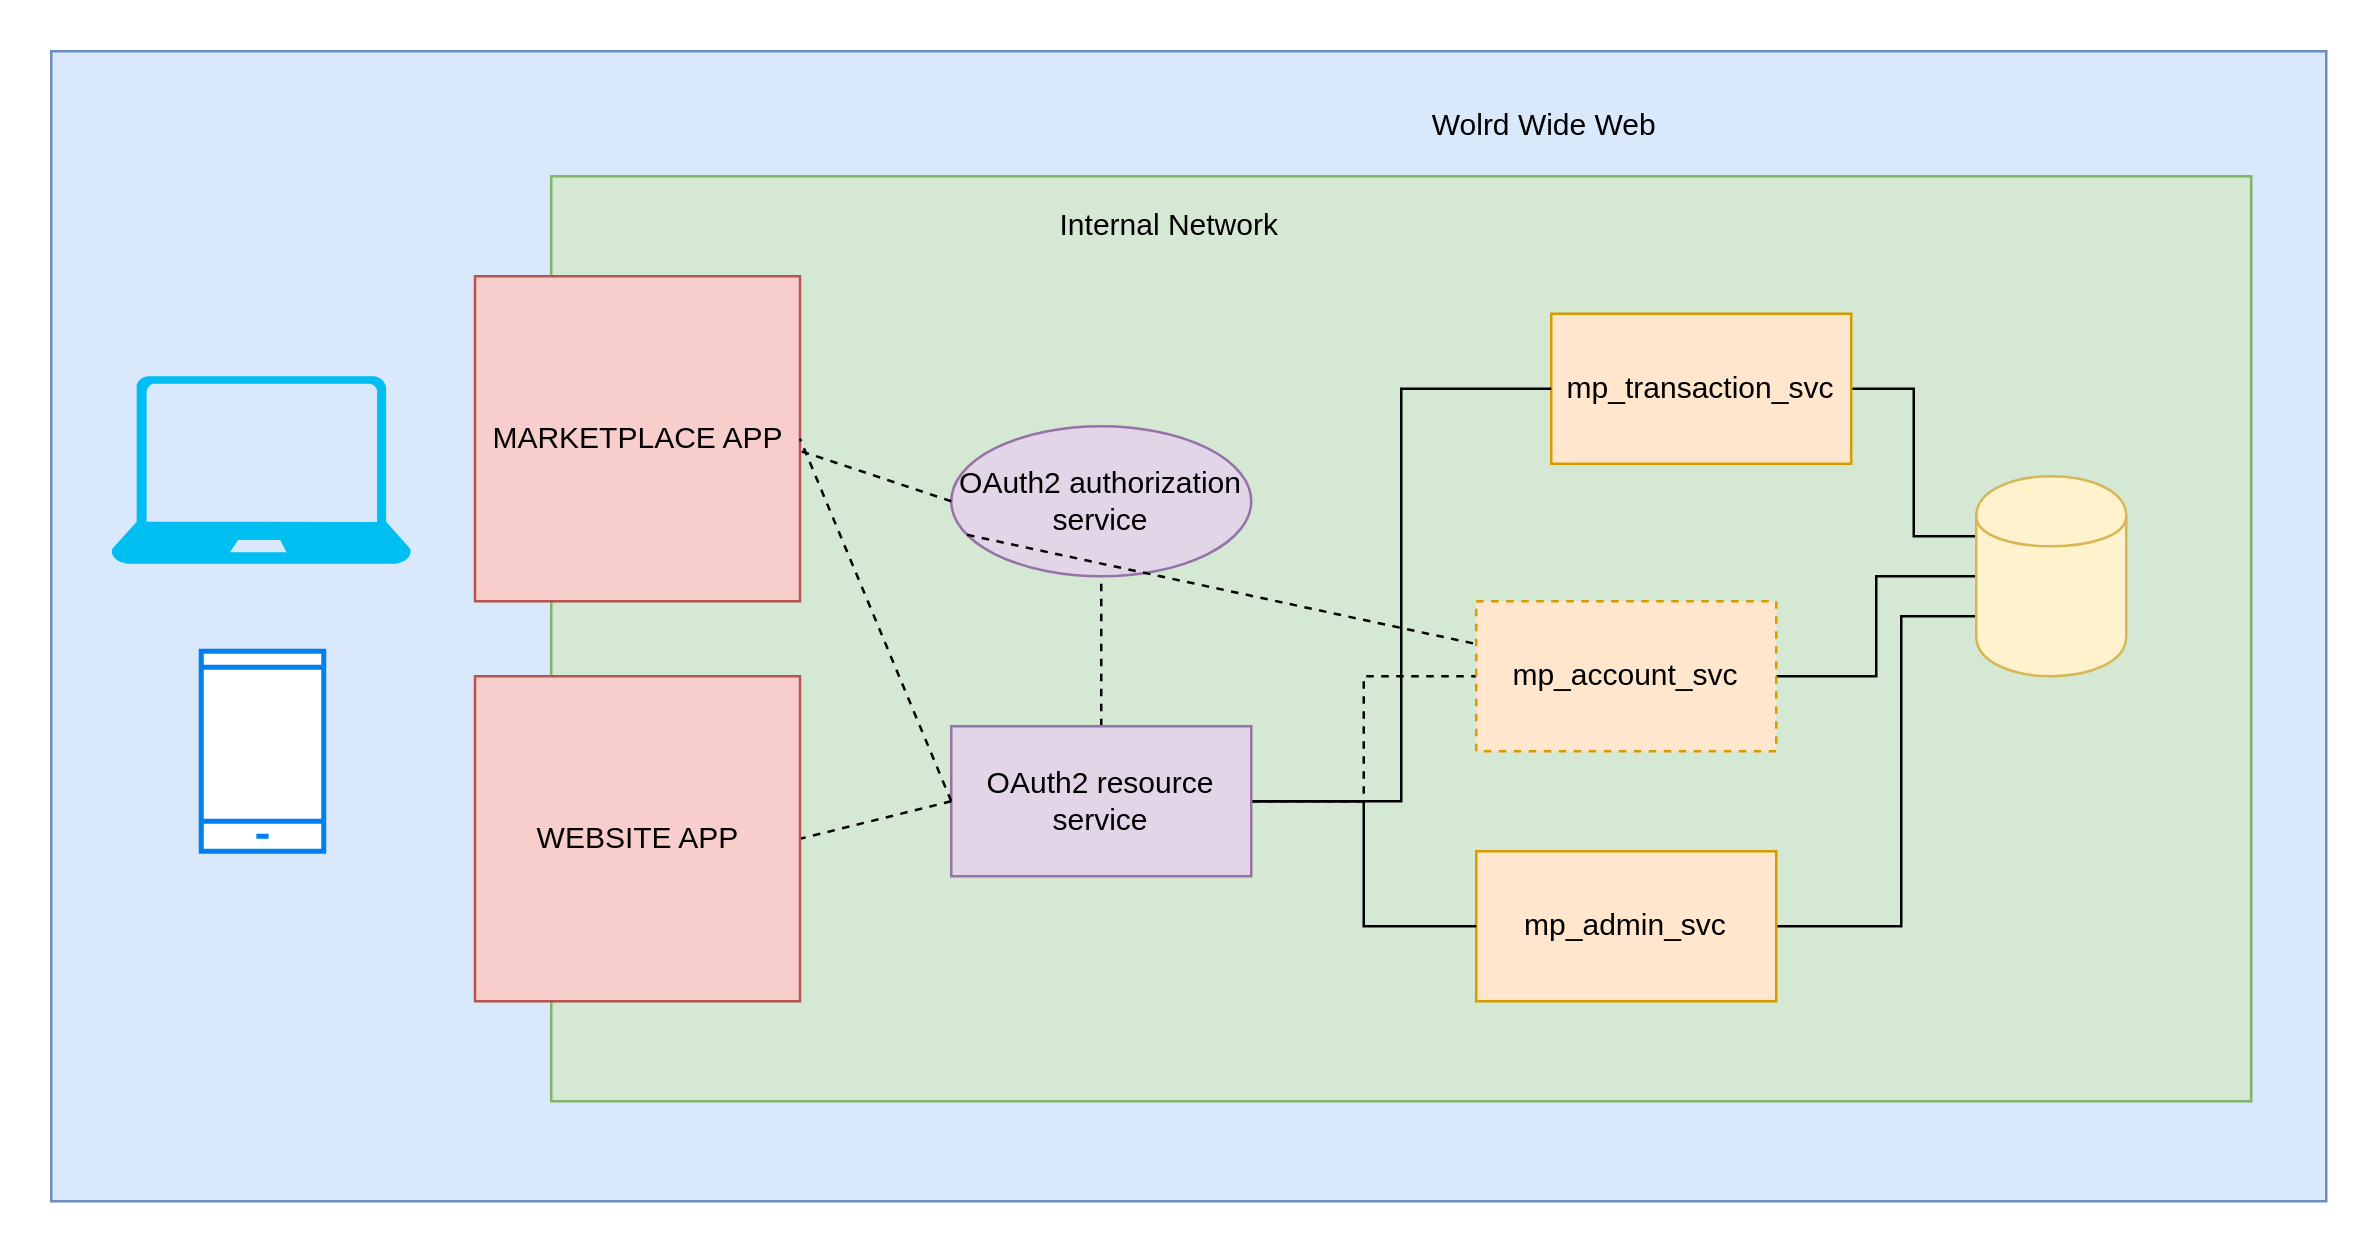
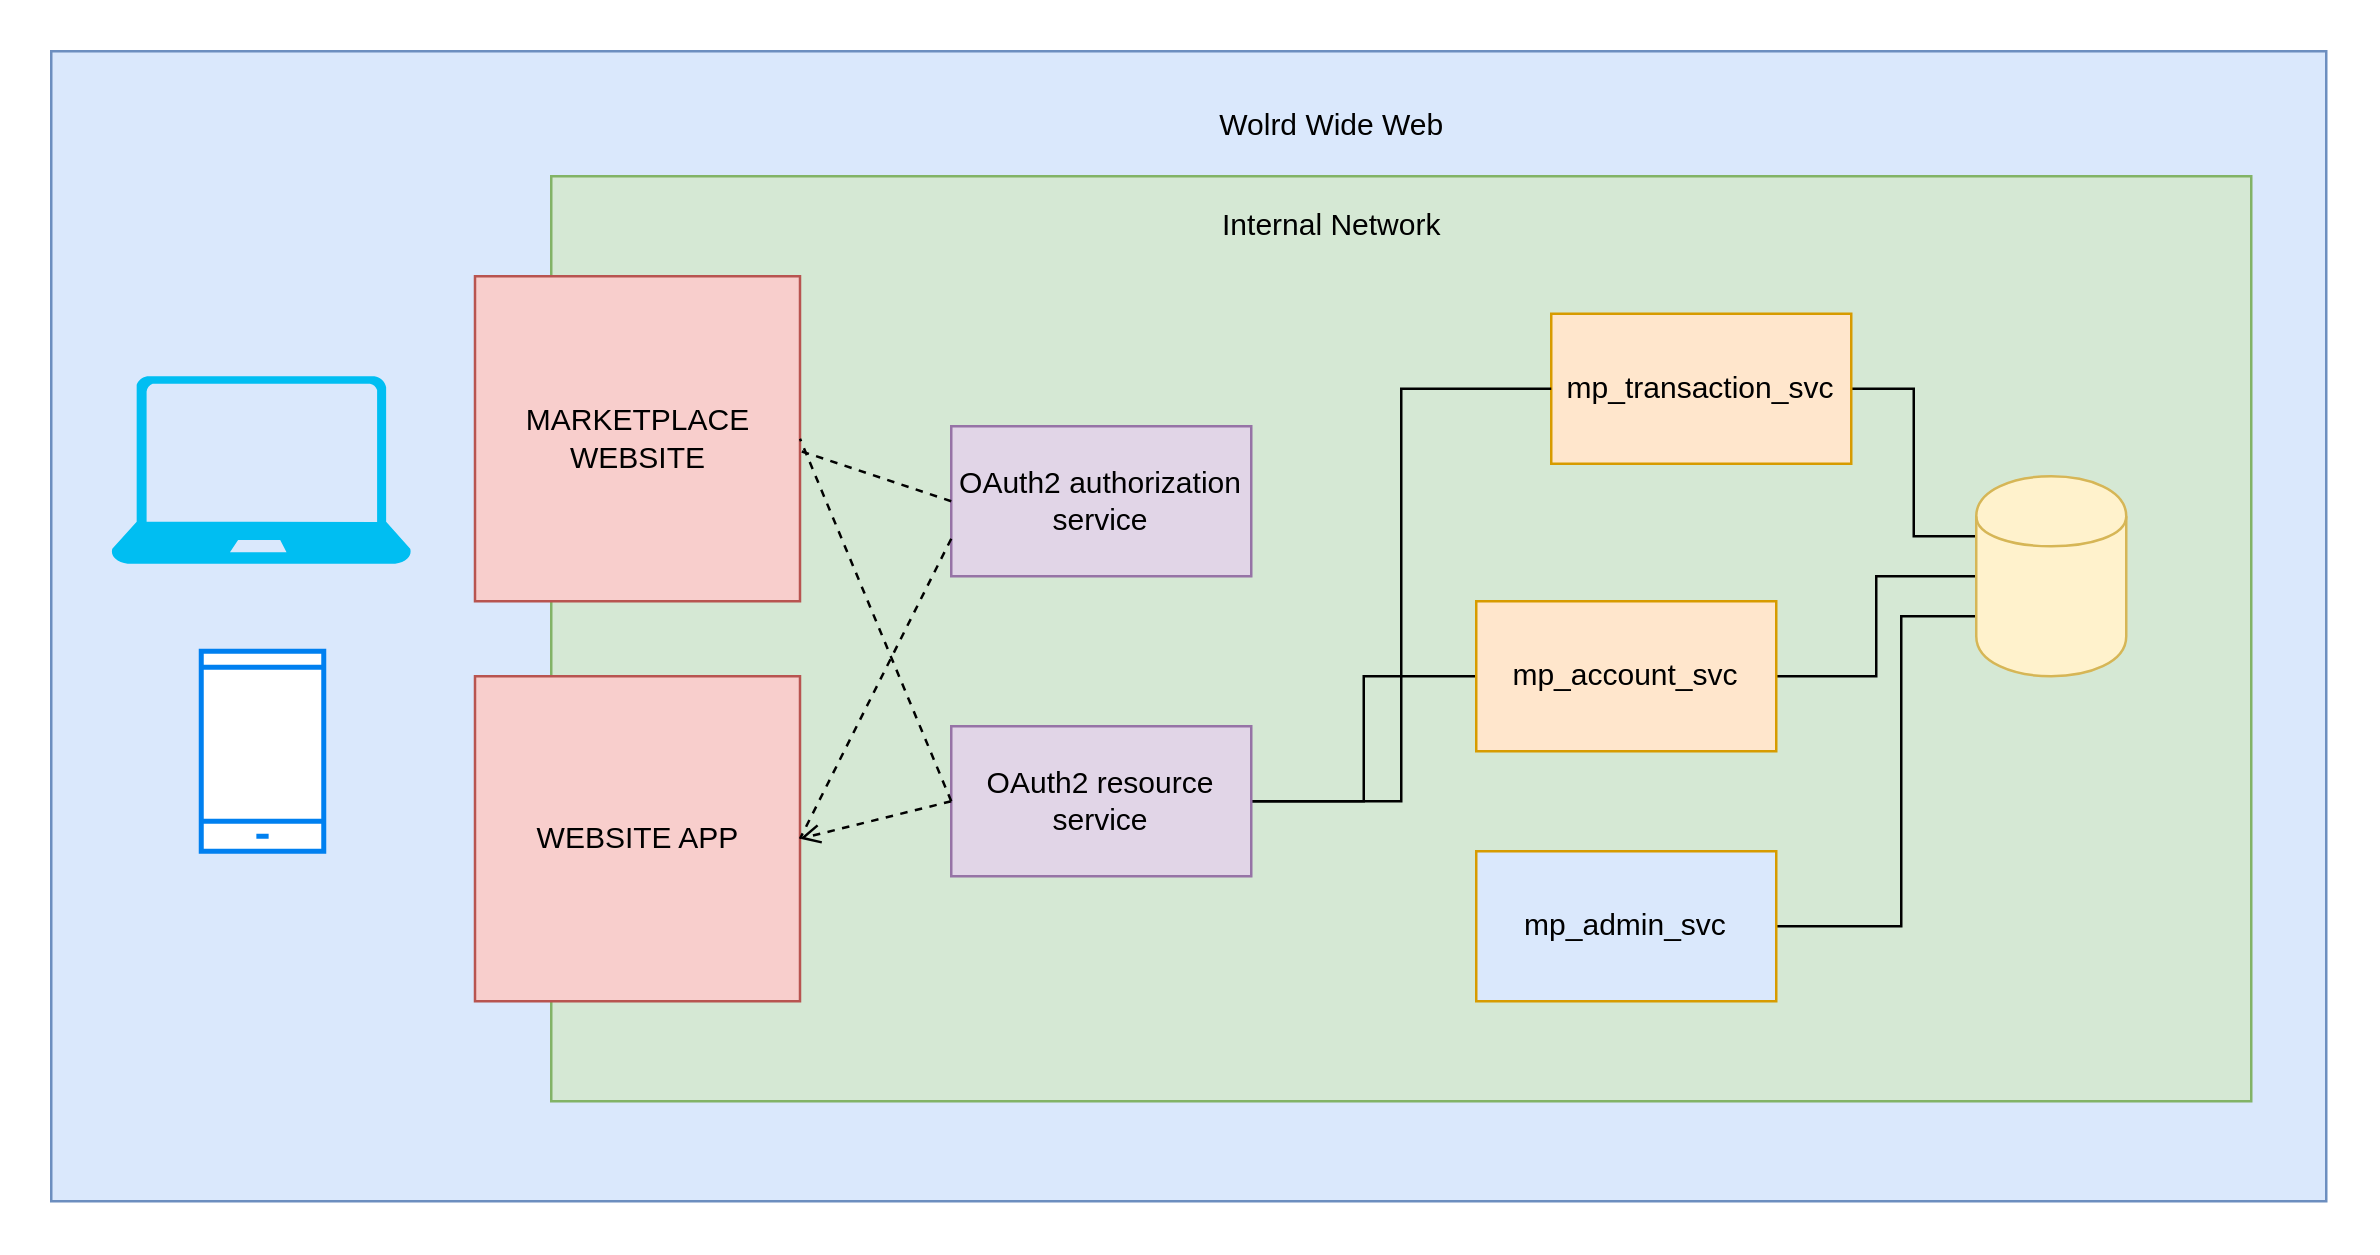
node "Wolrd Wide Web": moved (1545, 126) -> (1333, 126)
node "Internal Network": moved (1170, 226) -> (1333, 226)
node "MARKETPLACE APP": label "MARKETPLACE APP" -> "MARKETPLACE WEBSITE"
node "OAuth2 authorization service": shape ellipse -> rectangle
edge "OAuth2 authorization service" -- "mp_account_svc": now "OAuth2 authorization service" -- "WEBSITE APP"
edge "OAuth2 authorization service" -- "OAuth2 resource service": removed
node "mp_account_svc": style dashed -> solid
edge "mp_account_svc" -- "OAuth2 resource service": style dashed -> solid
edge "OAuth2 resource service" -- "WEBSITE APP": arrowhead none -> open
edge "OAuth2 resource service" -- "mp_admin_svc": removed
node "mp_admin_svc": fillcolor #ffe6cc -> #dae8fc
